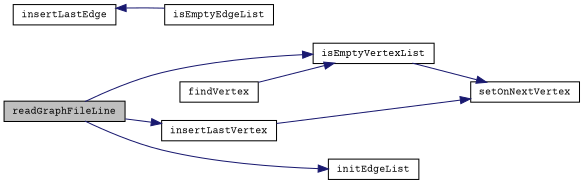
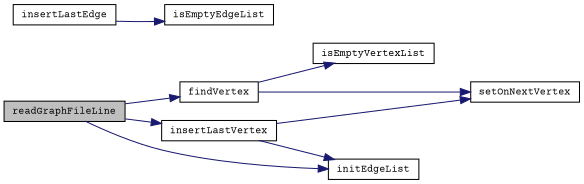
edge "isEmptyEdgeList" -> "insertLastEdge": reversed
edge "readGraphFileLine" -> "isEmptyVertexList": now "readGraphFileLine" -> "findVertex"
edge "isEmptyVertexList" -> "setOnNextVertex": now "findVertex" -> "setOnNextVertex"
edge "insertLastVertex" -> "initEdgeList": added
